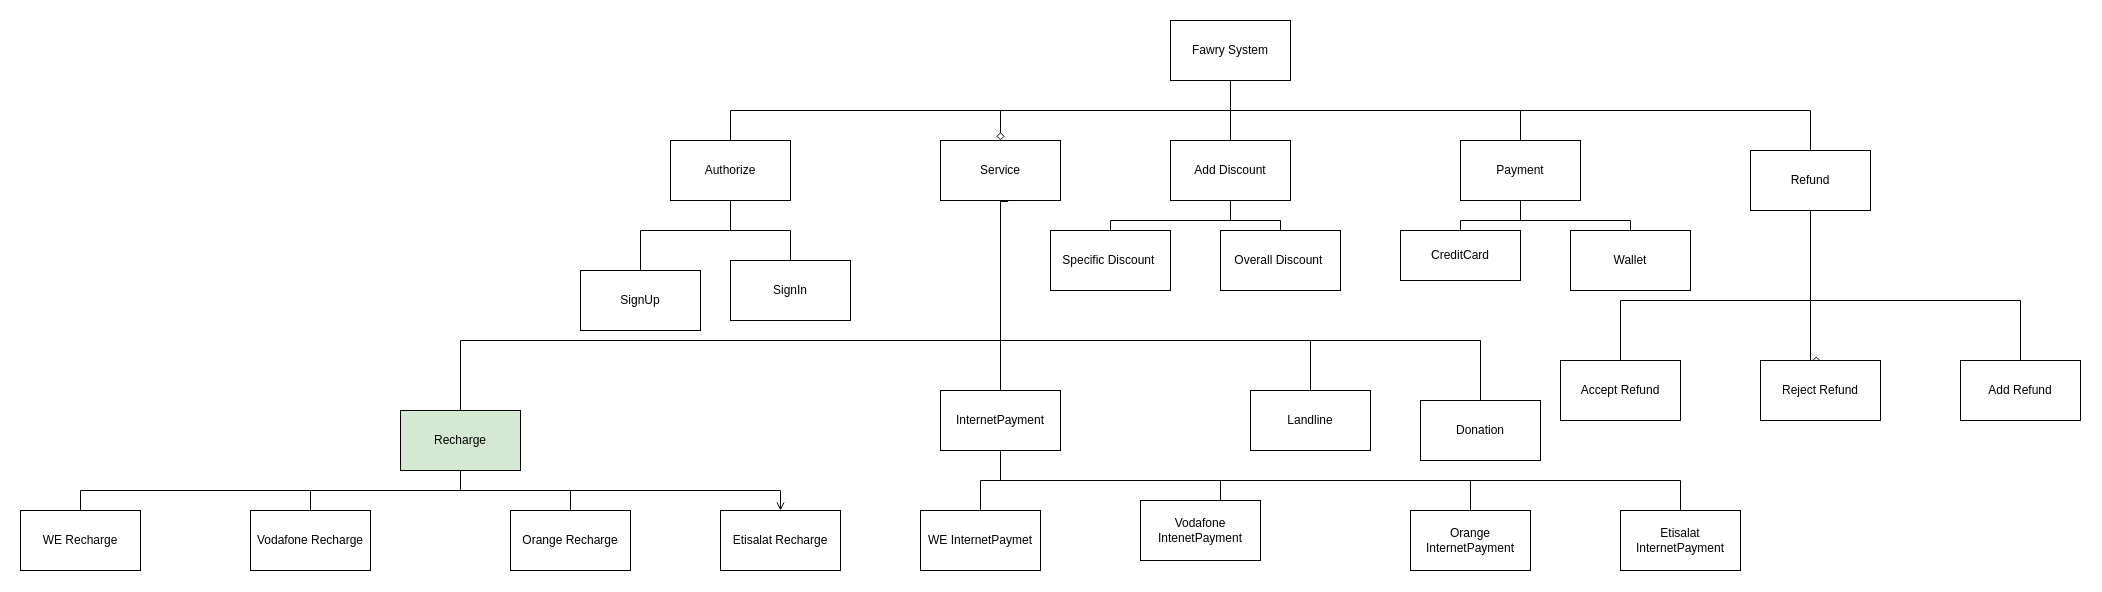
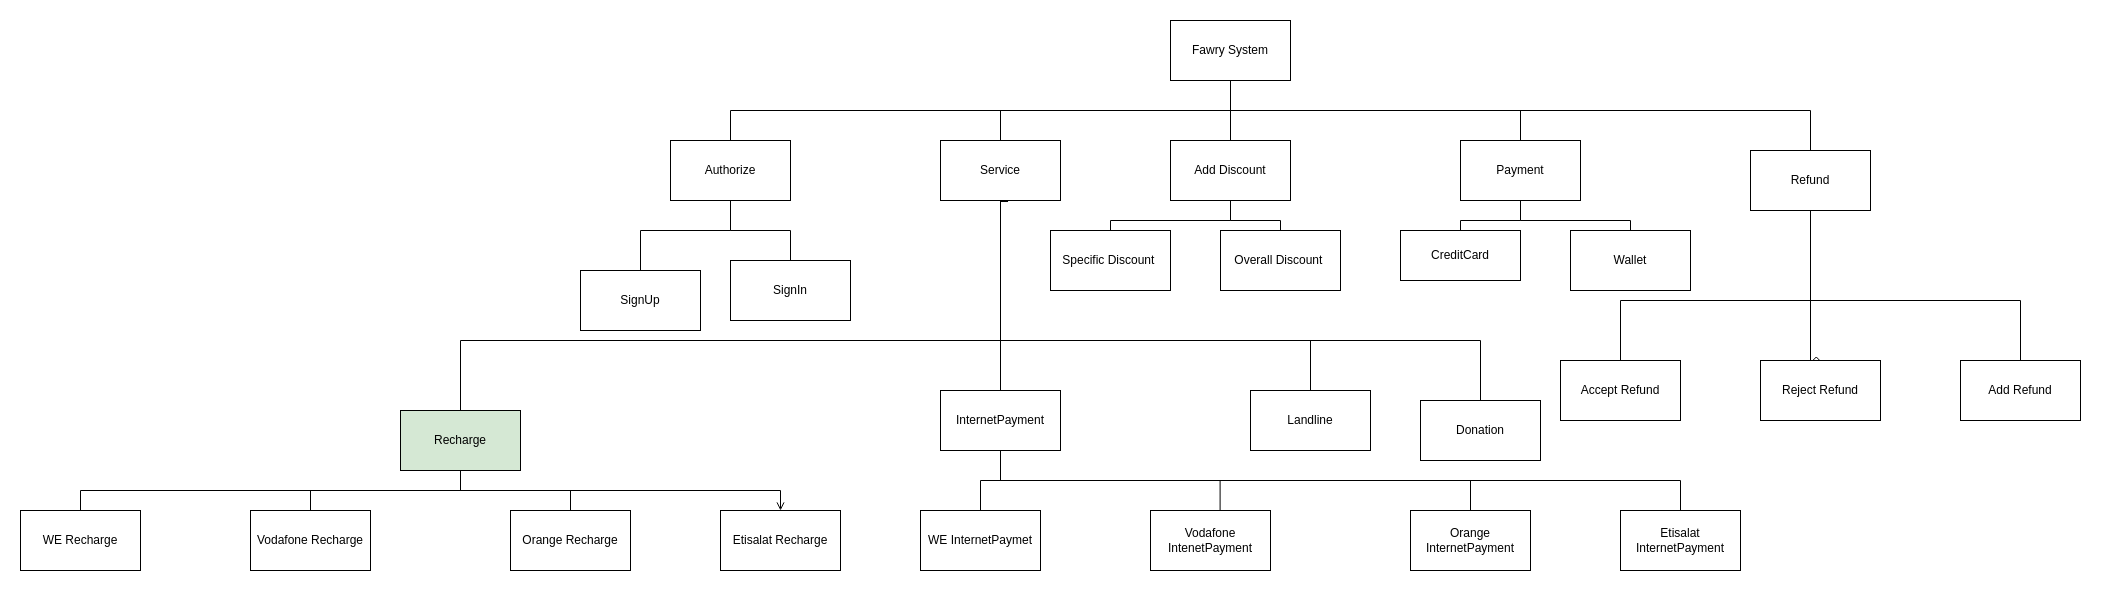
edge "Fawry System" -> "Service": arrowhead diamond -> none
node "Vodafone IntenetPayment": moved (1201, 531) -> (1211, 541)
